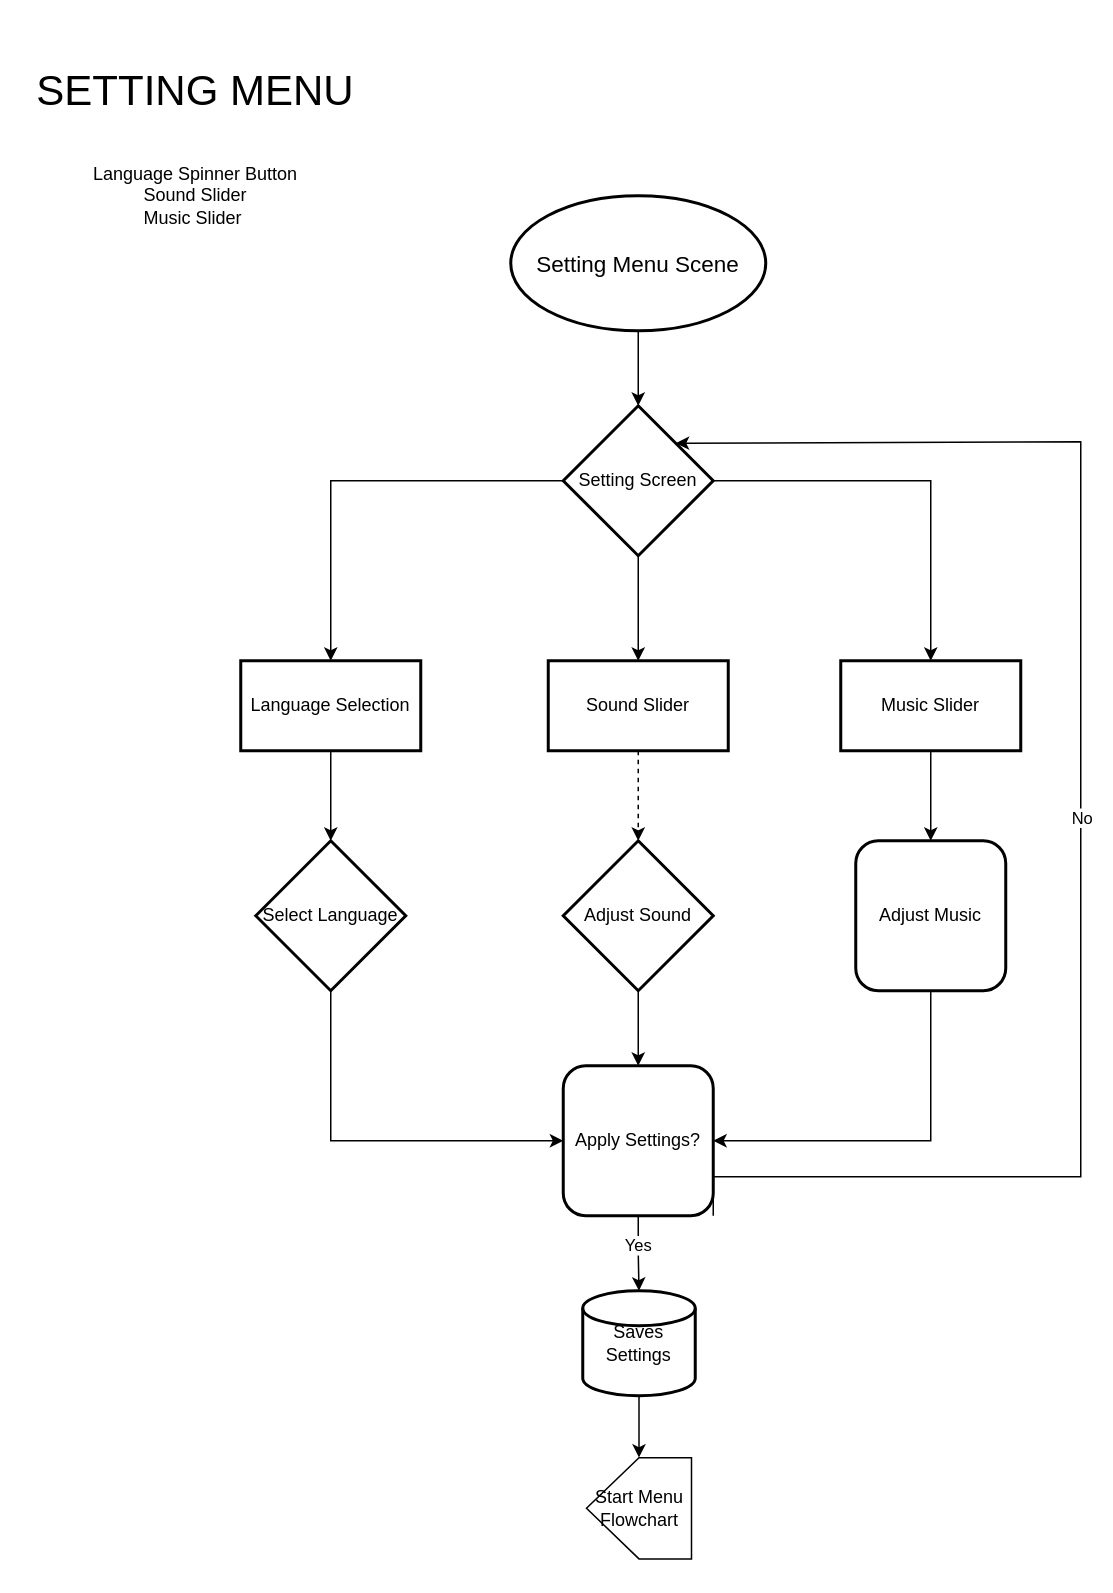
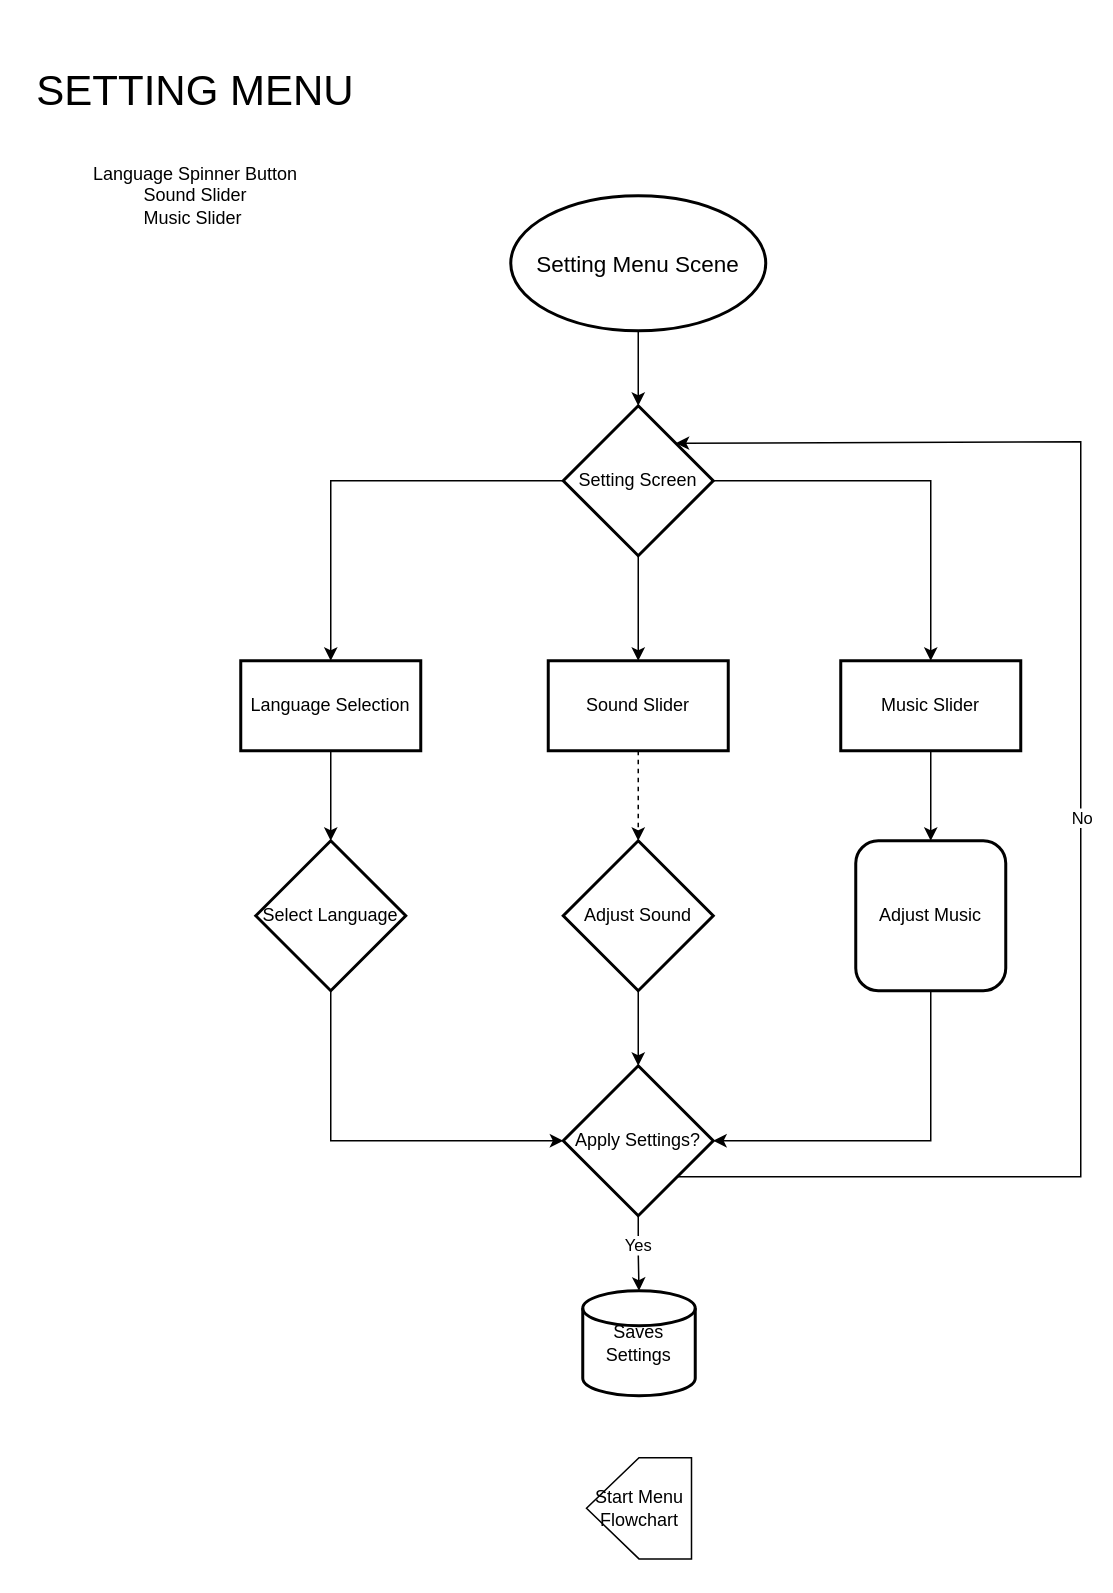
node "Apply Settings?": shape rounded rectangle -> diamond
edge "Saves Settings" -> "Start Menu Flowchart": removed
